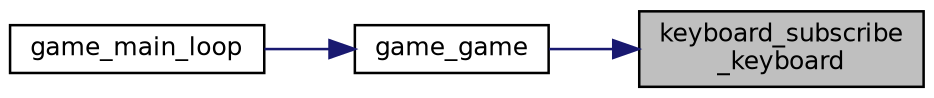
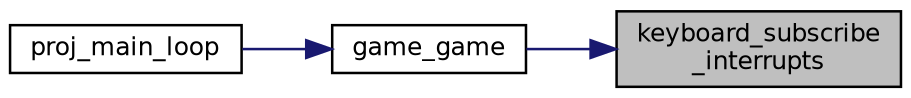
node "game_main_loop": label "game_main_loop" -> "proj_main_loop"
node "keyboard_subscribe _keyboard": label "keyboard_subscribe _keyboard" -> "keyboard_subscribe _interrupts"
